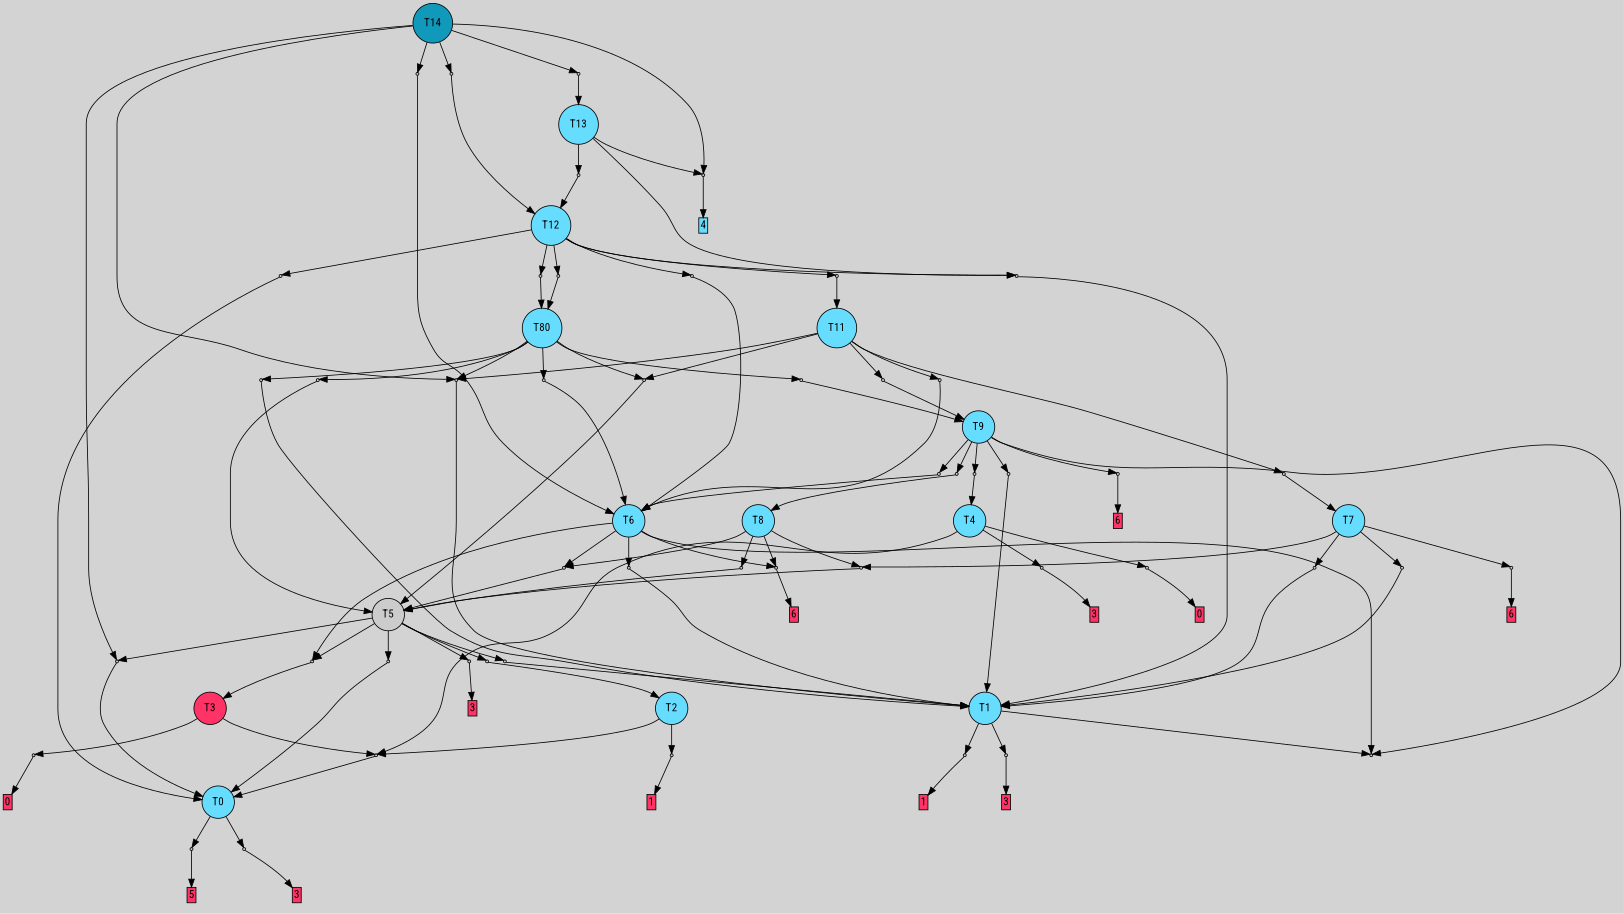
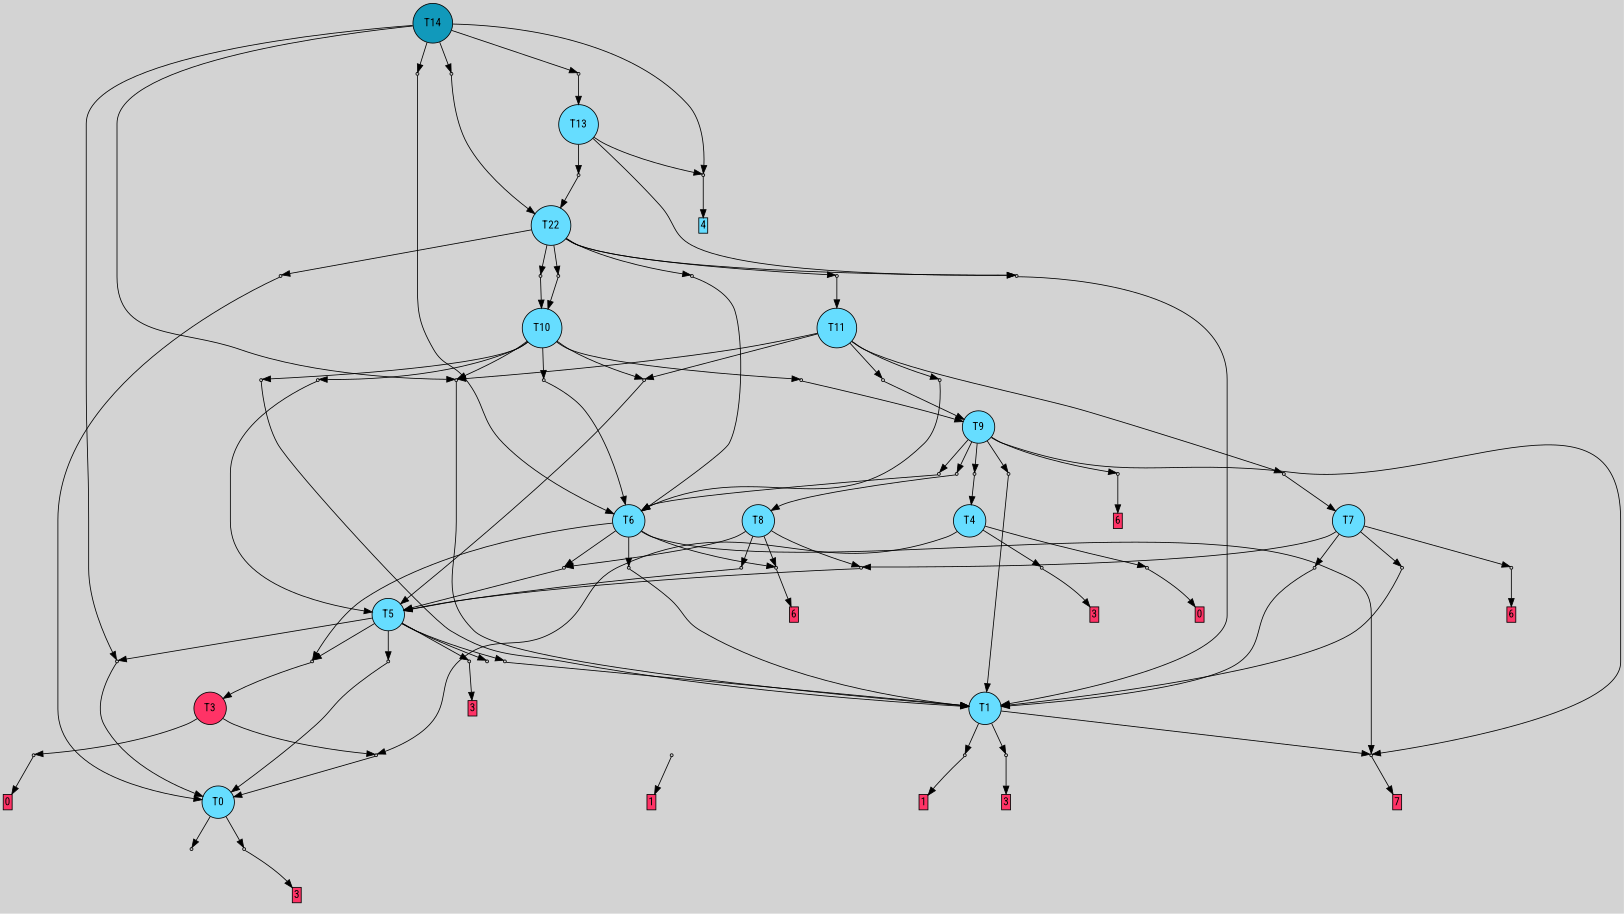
node "T12": label "T12" -> "T22"
node "T80": label "T80" -> "T10"
node "T5": fillcolor #cccccc -> #66ddff
node "T2": removed
node "7": added
node "5": removed
